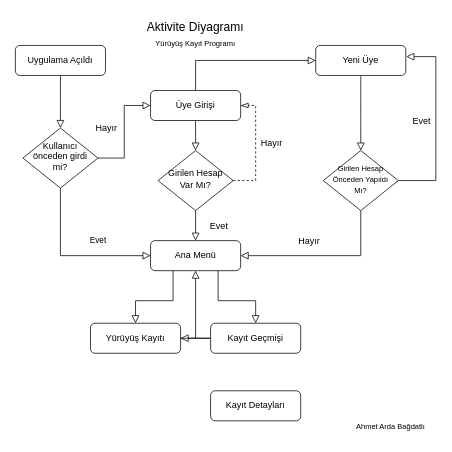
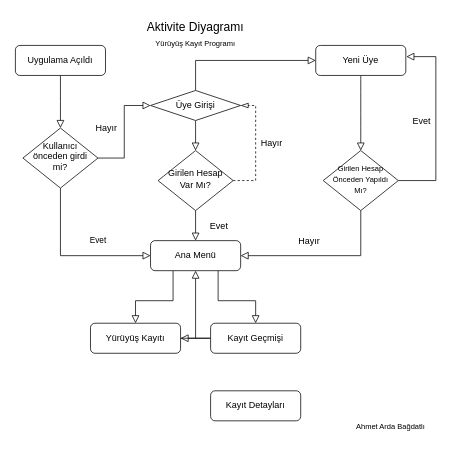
node "Üye Girişi": shape rounded rectangle -> diamond
